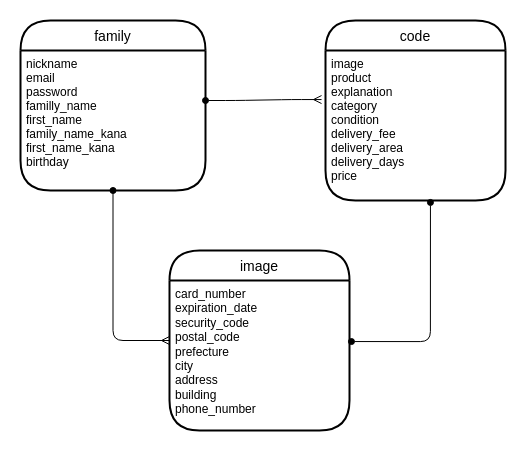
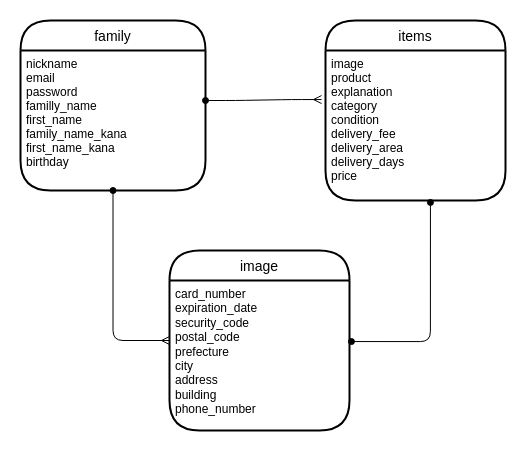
node "code": label "code" -> "items"
